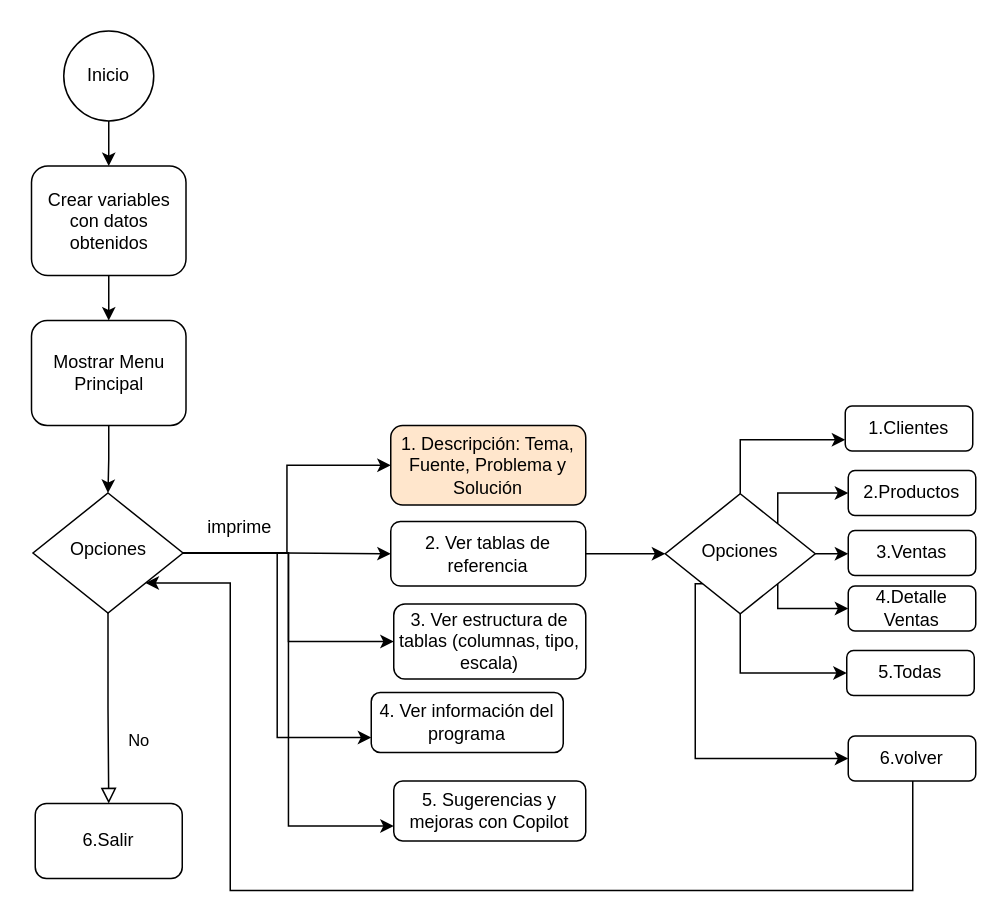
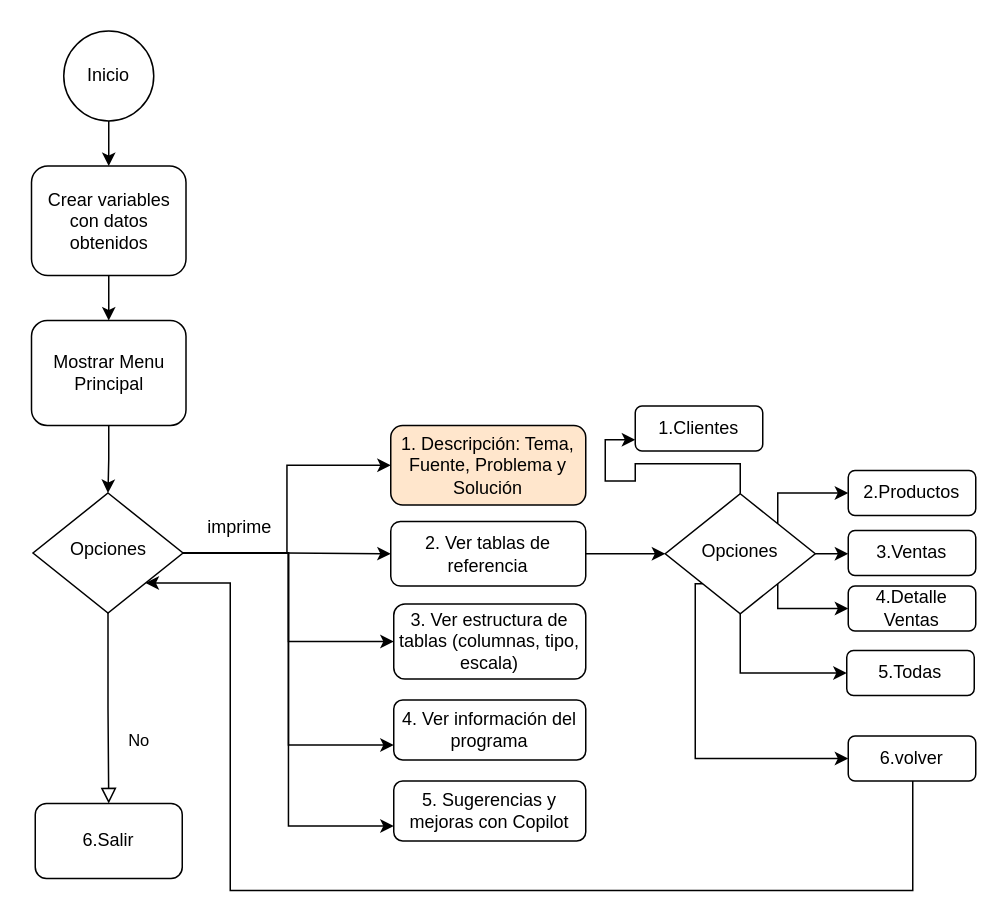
node "1.Clientes": moved (909, 428) -> (699, 428)
node "4. Ver información del programa": moved (467, 722) -> (490, 730)
